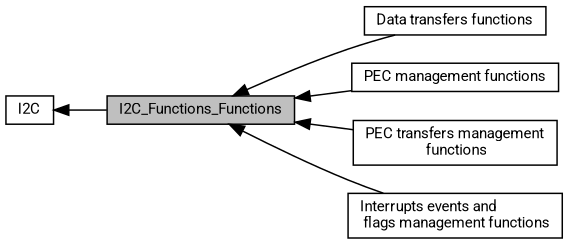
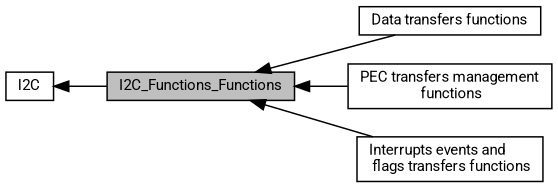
node "PEC management functions": removed
node "Interrupts events and flags management functions": label "Interrupts events and flags management functions" -> "Interrupts events and flags transfers functions"
